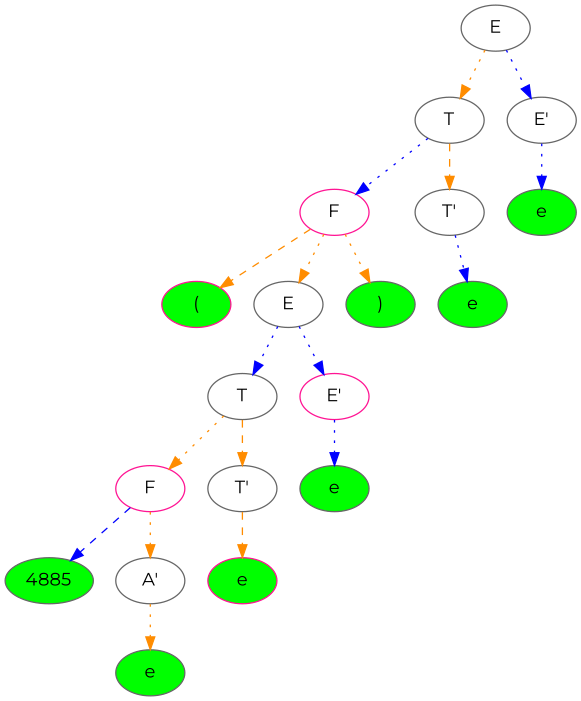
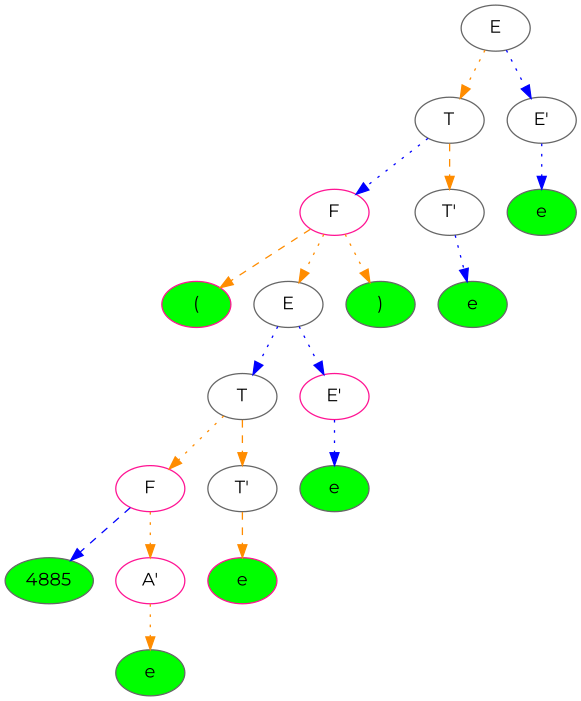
node "A'": color gray40 -> deeppink
